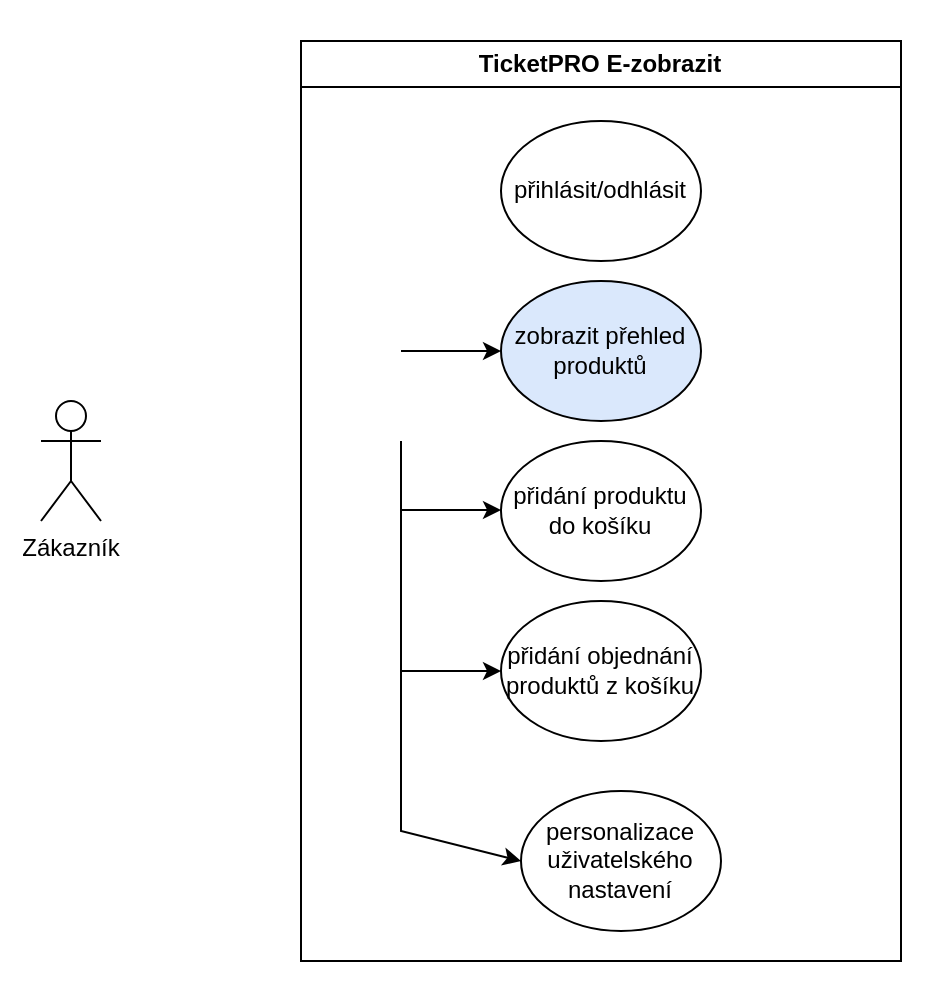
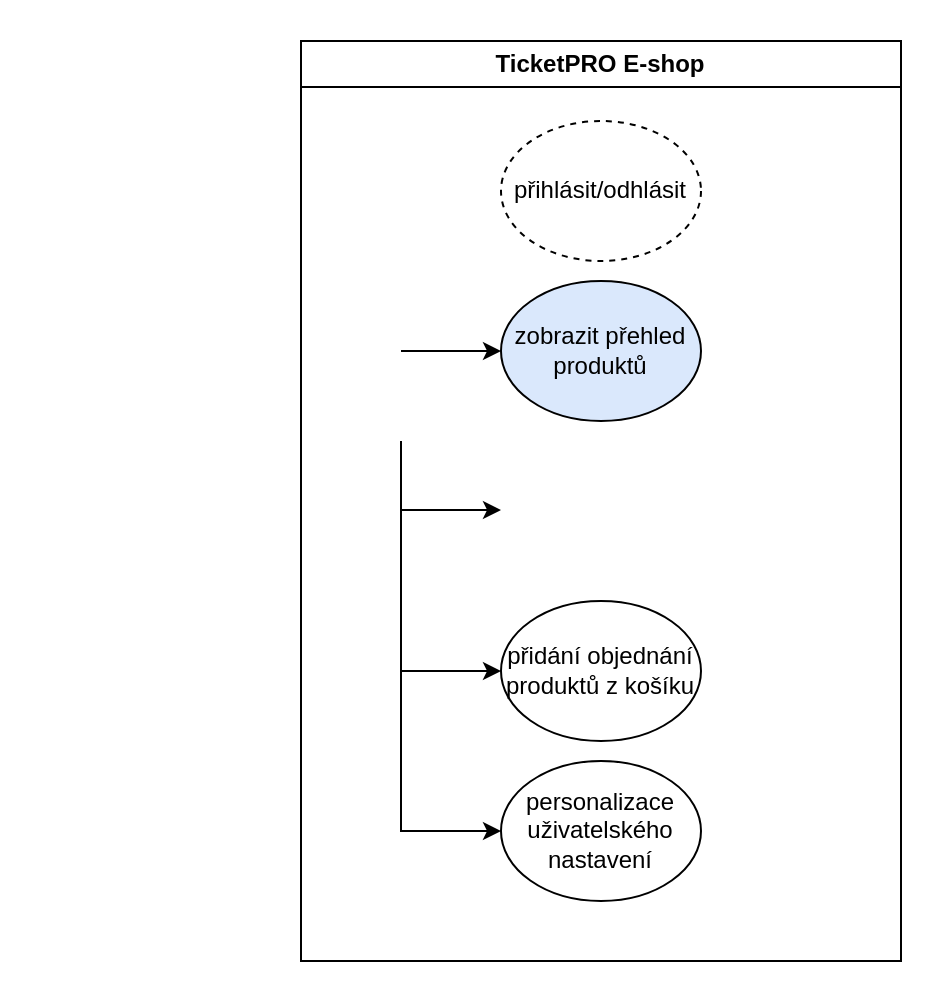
node "TicketPRO E-zobrazit": label "TicketPRO E-zobrazit" -> "TicketPRO E-shop"
node "přihlásit/odhlásit": style solid -> dashed
node "Zákazník": removed
node "přidání produktu do košíku": removed
node "personalizace uživatelského nastavení": moved (621, 861) -> (601, 831)
